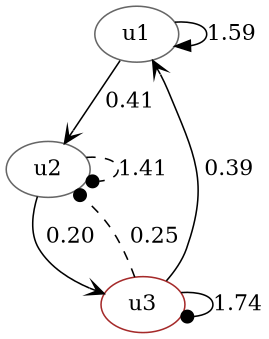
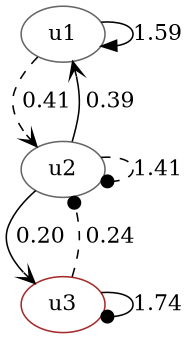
edge "u1" -> "u2": style solid -> dashed
edge "u3" -> "u1": now "u2" -> "u1"
edge "u3" -> "u2": label " 0.25" -> " 0.24"
